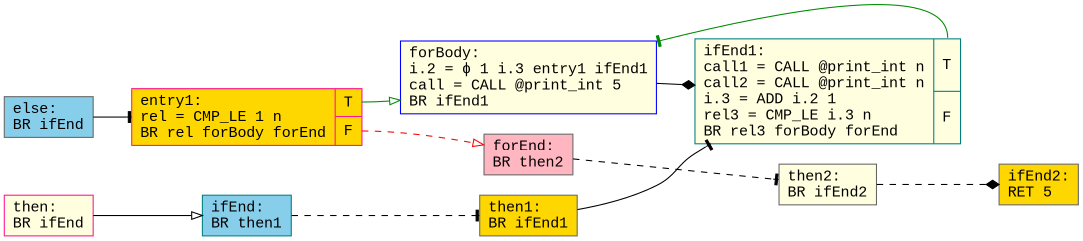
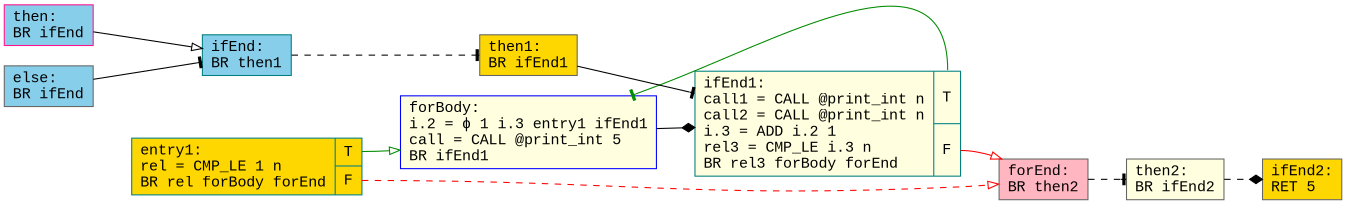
edge "else:" -> "entry1:": now "else:" -> "ifEnd:"
node "entry1:": color deeppink -> teal
edge "ifEnd1:" -> "forEnd:": added
node "then:": fillcolor lightyellow -> skyblue
